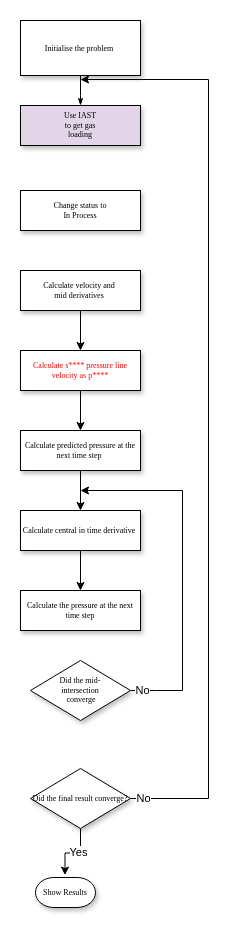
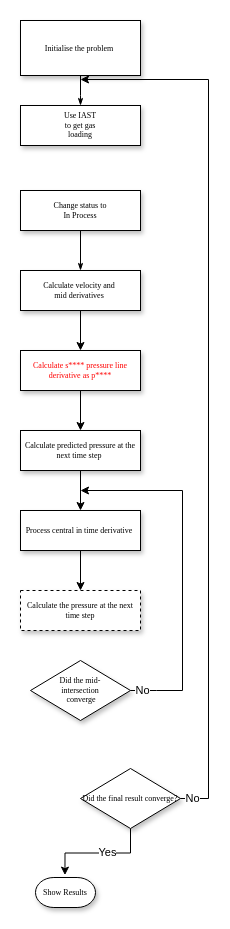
node "Use IAST to get gas loading": fillcolor #e1d5e7 -> #ffffff
edge "Change status to In Process" -> "Calculate velocity and mid derivatives": added
node "Calculate s**** pressure line velocity as p****": label "Calculate s**** pressure line velocity as p****" -> "Calculate s**** pressure line derivative as p****"
node "Calculate central in time derivative": label "Calculate central in time derivative" -> "Process central in time derivative"
node "Calculate the pressure at the next time step": style solid -> dashed
node "Did the final result converge?": moved (81, 799) -> (131, 799)
